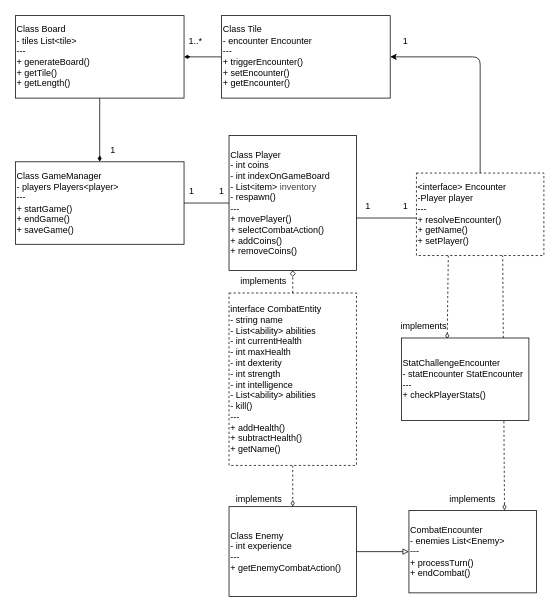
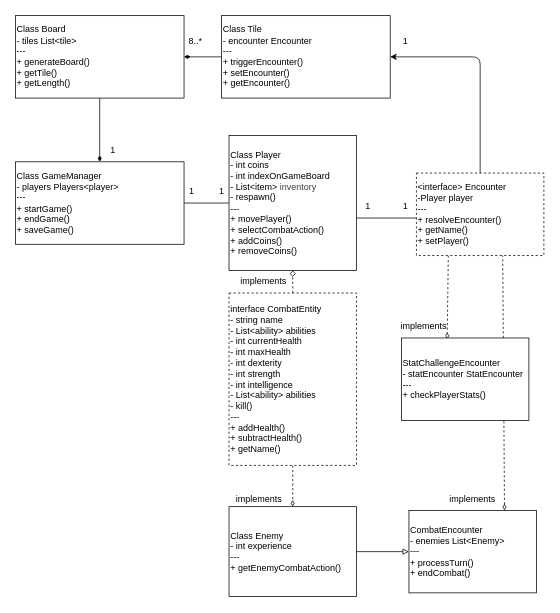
node "1..*": label "1..*" -> "8..*"
